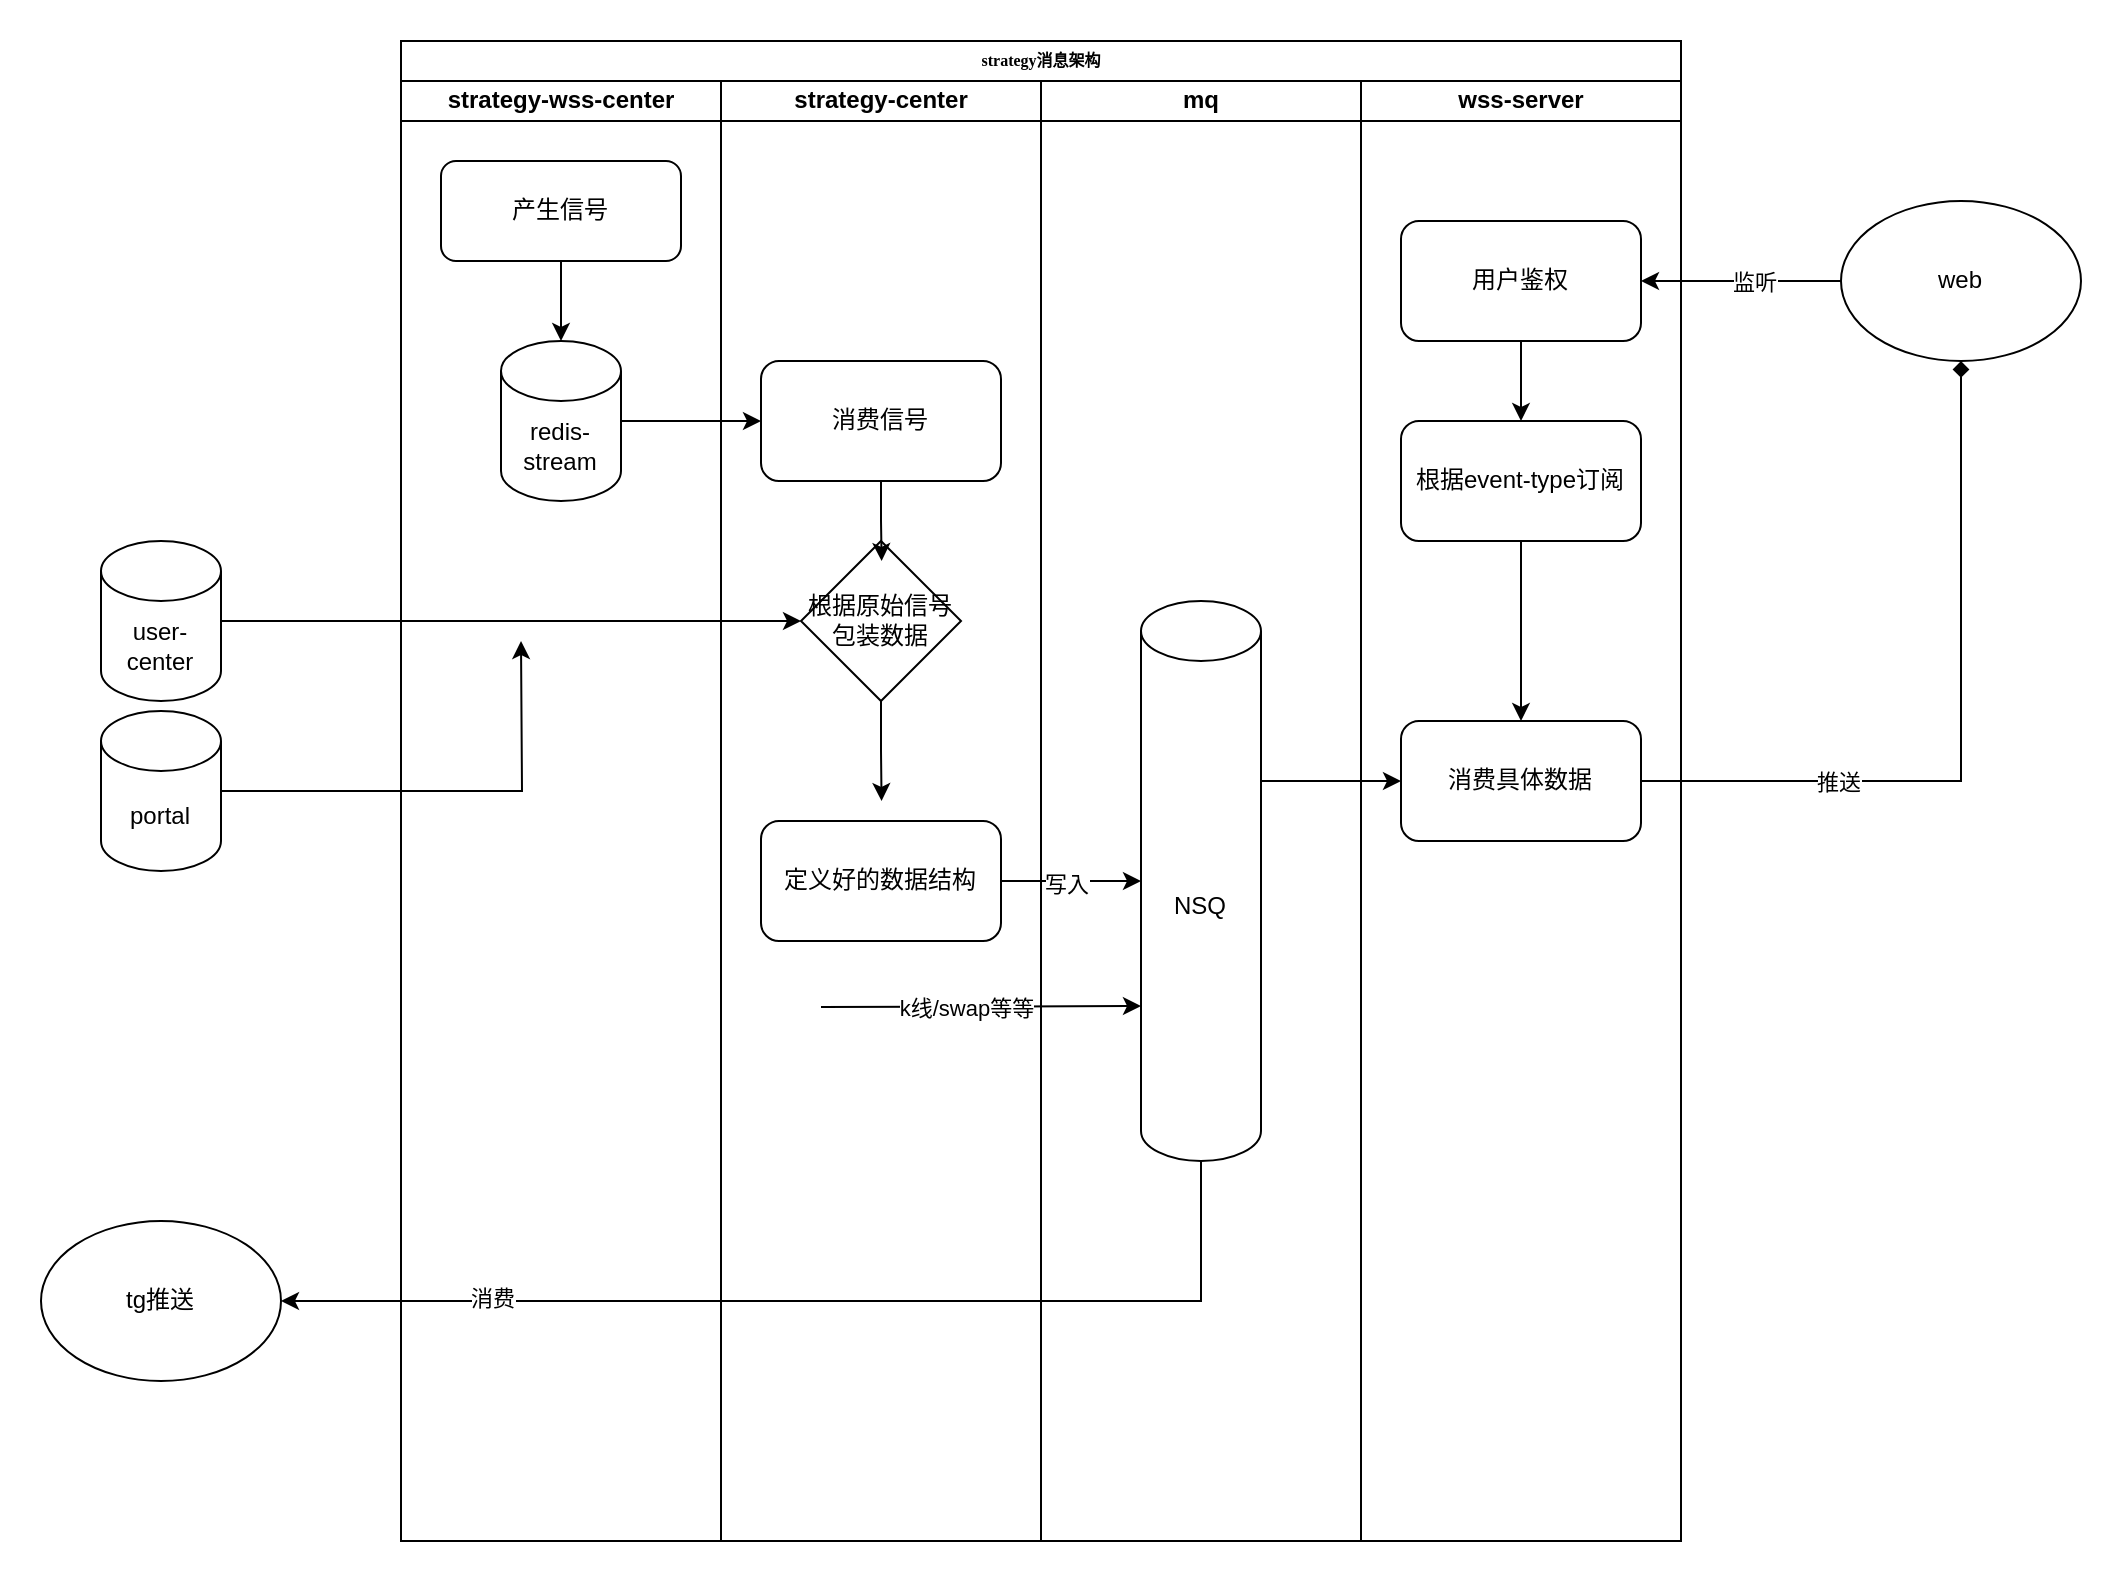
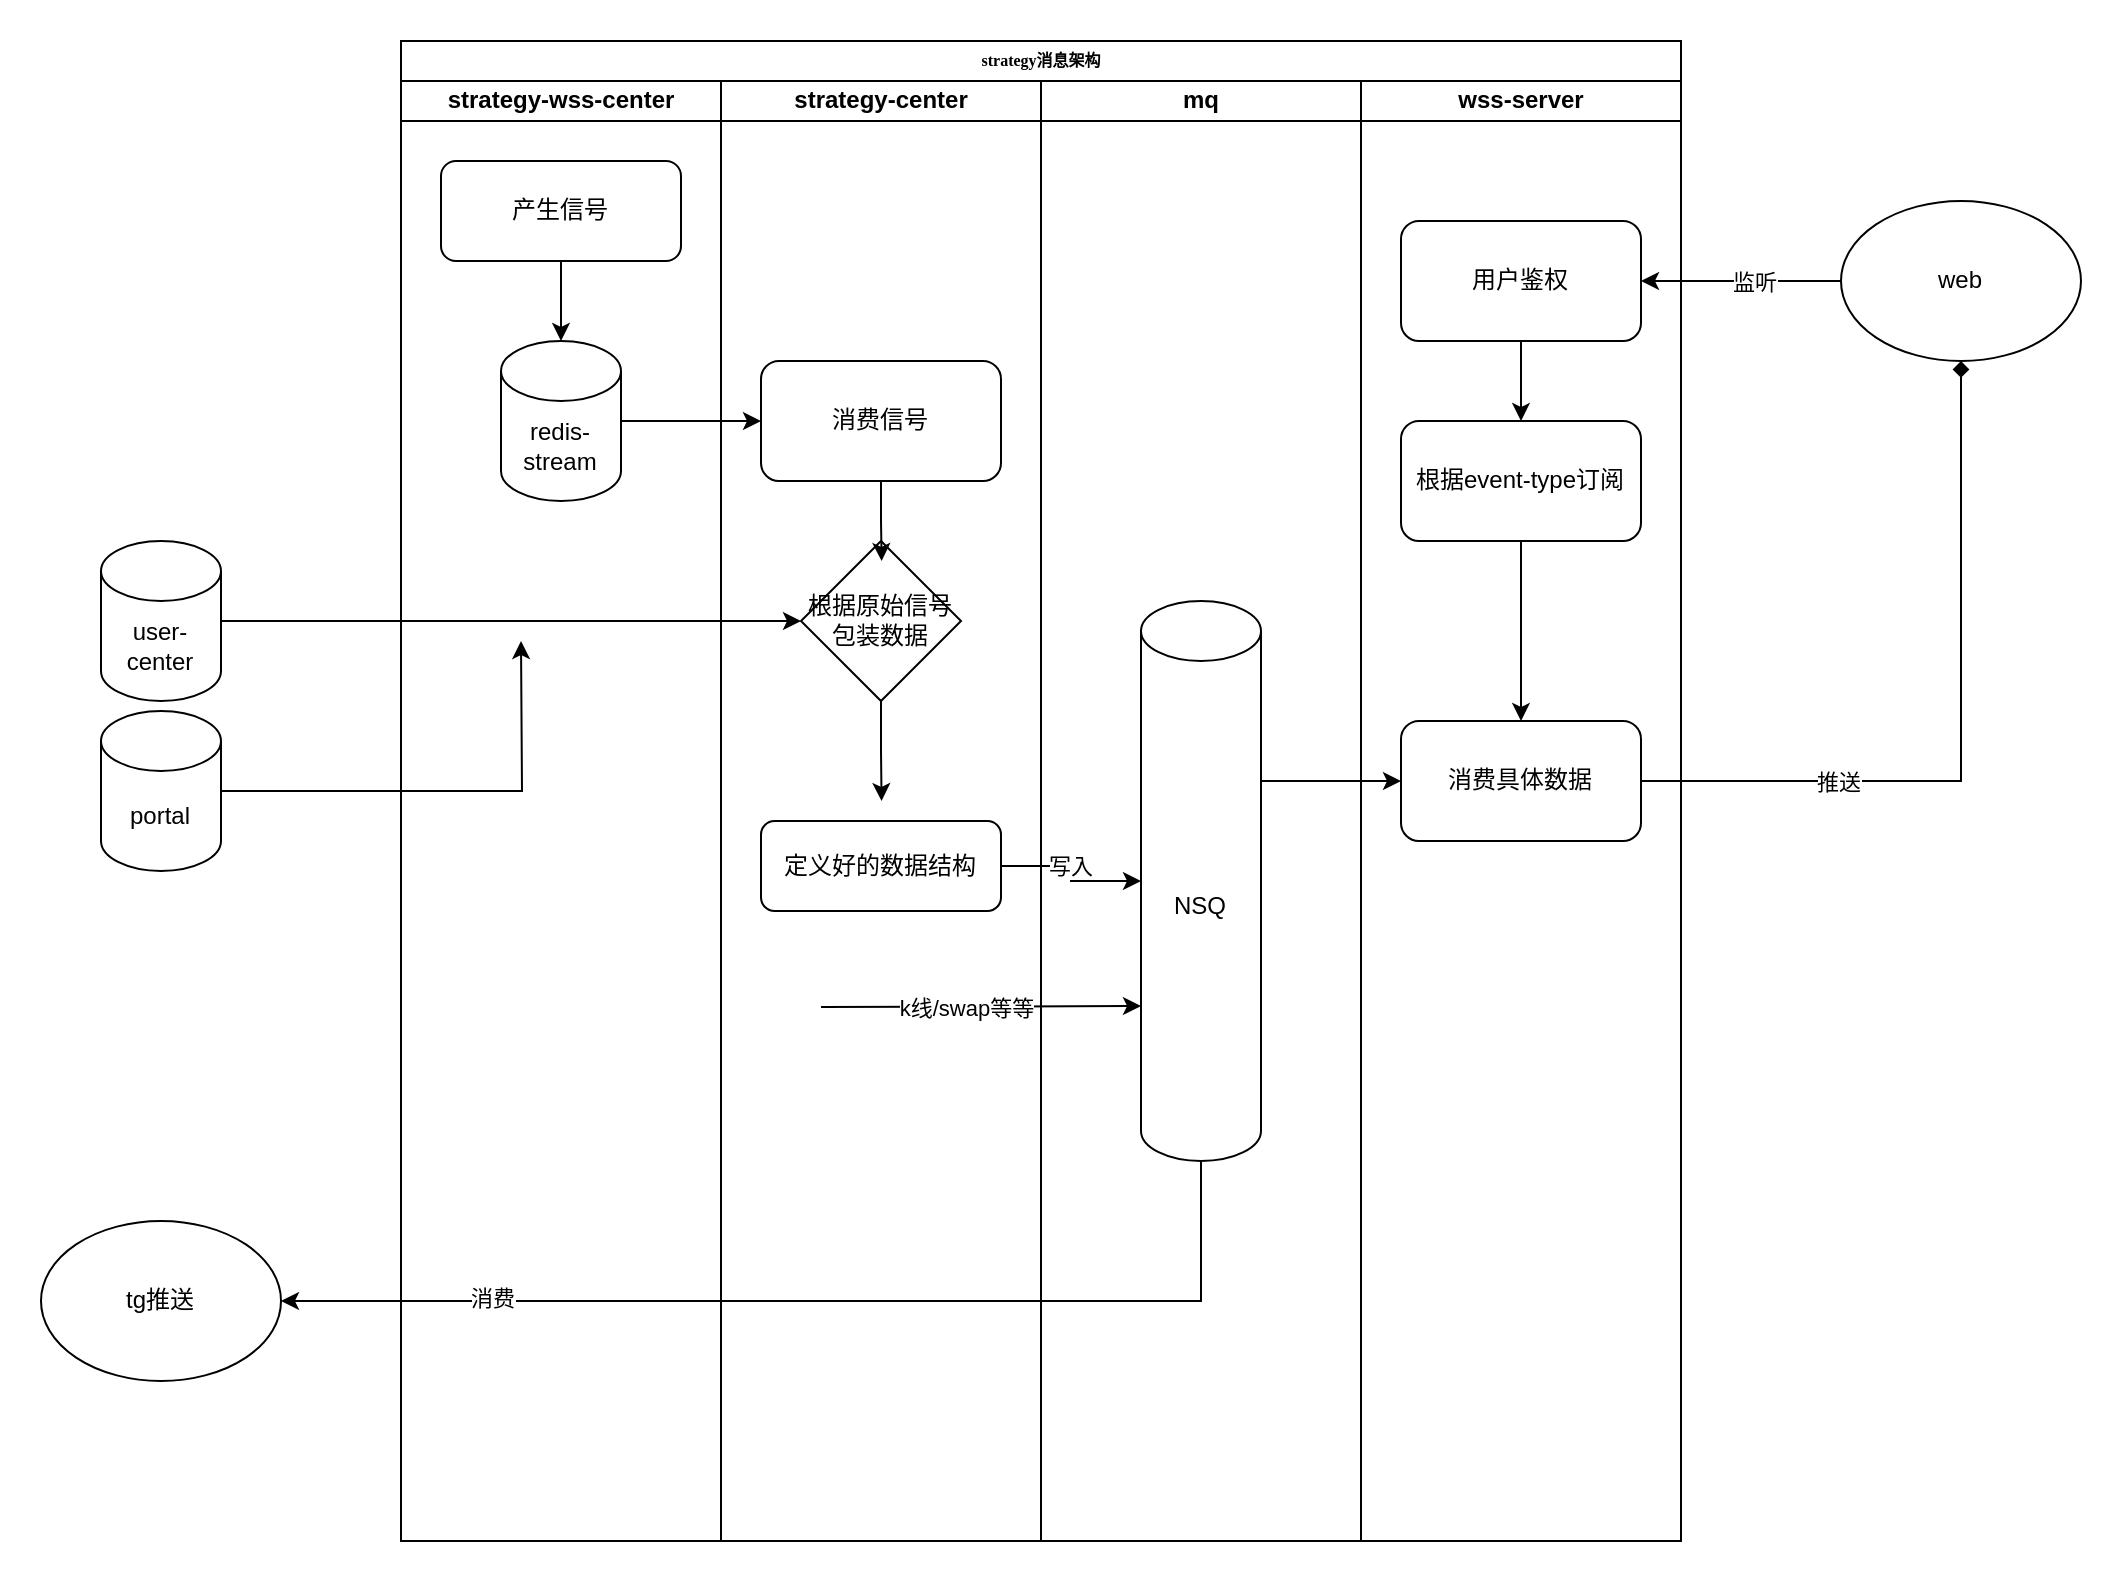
node "定义好的数据结构": size 240x120 -> 240x90
